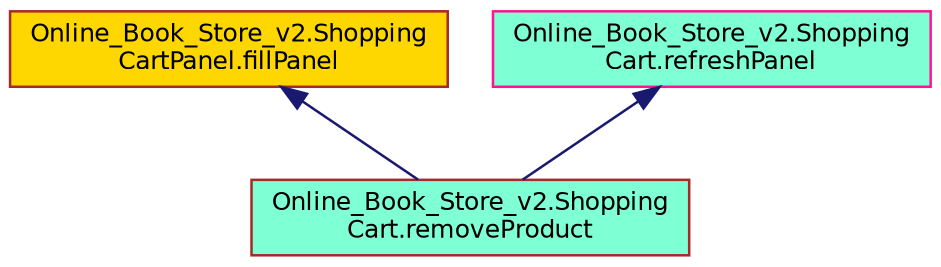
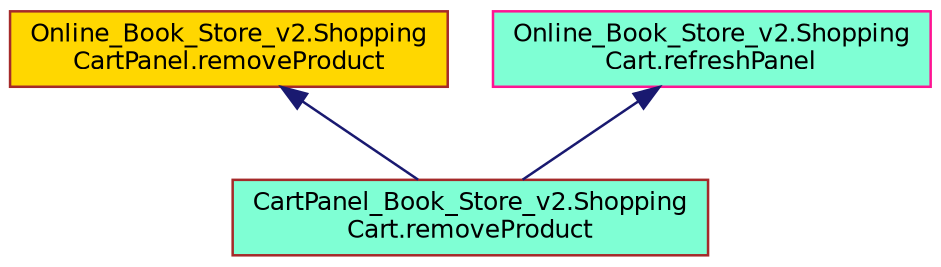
node "Online_Book_Store_v2.Shopping CartPanel.fillPanel": label "Online_Book_Store_v2.Shopping CartPanel.fillPanel" -> "Online_Book_Store_v2.Shopping CartPanel.removeProduct"
node "Online_Book_Store_v2.Shopping Cart.removeProduct": label "Online_Book_Store_v2.Shopping Cart.removeProduct" -> "CartPanel_Book_Store_v2.Shopping Cart.removeProduct"
